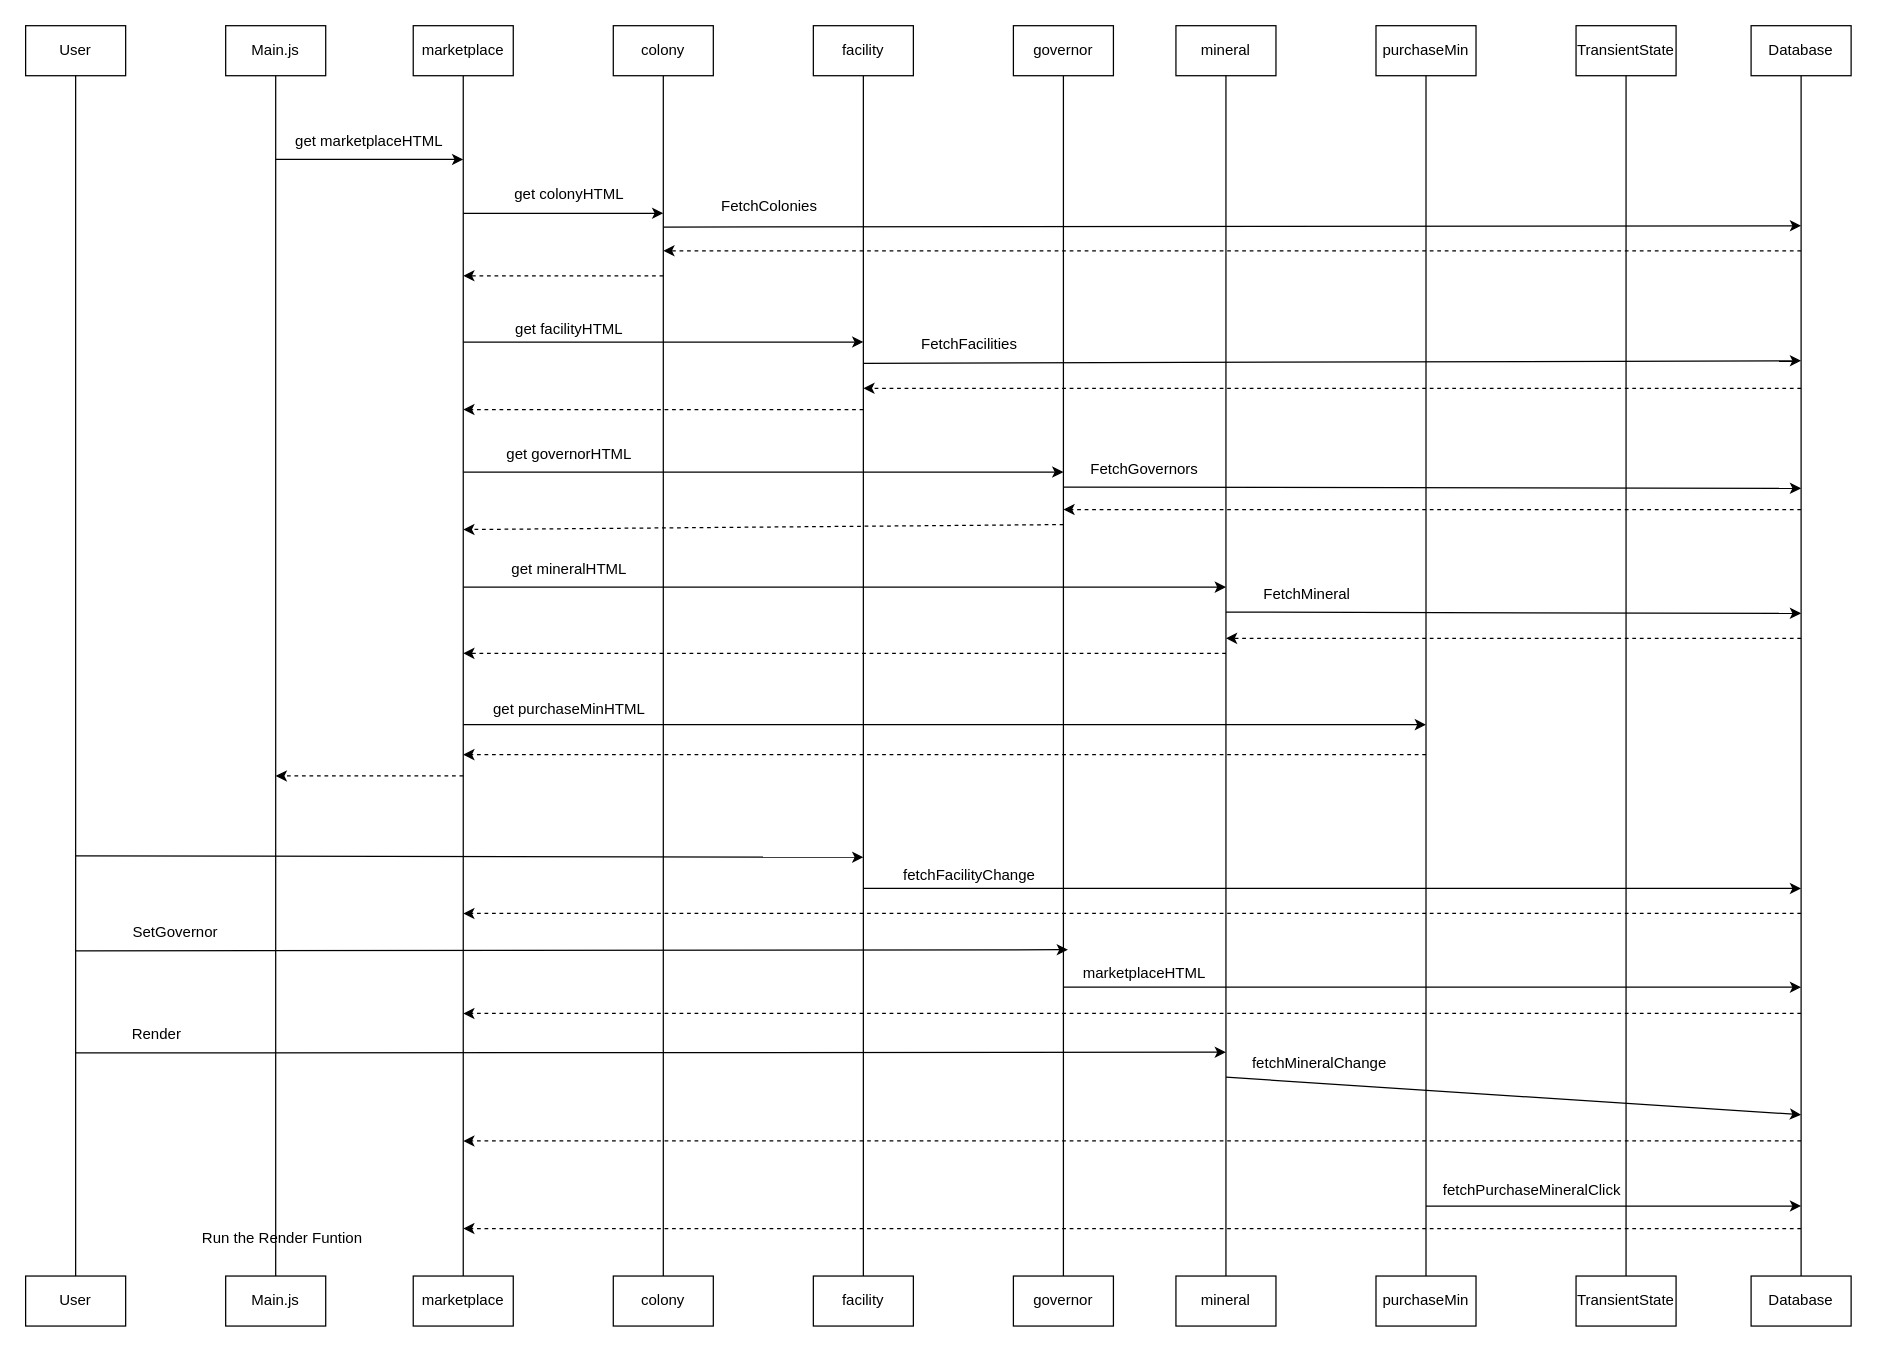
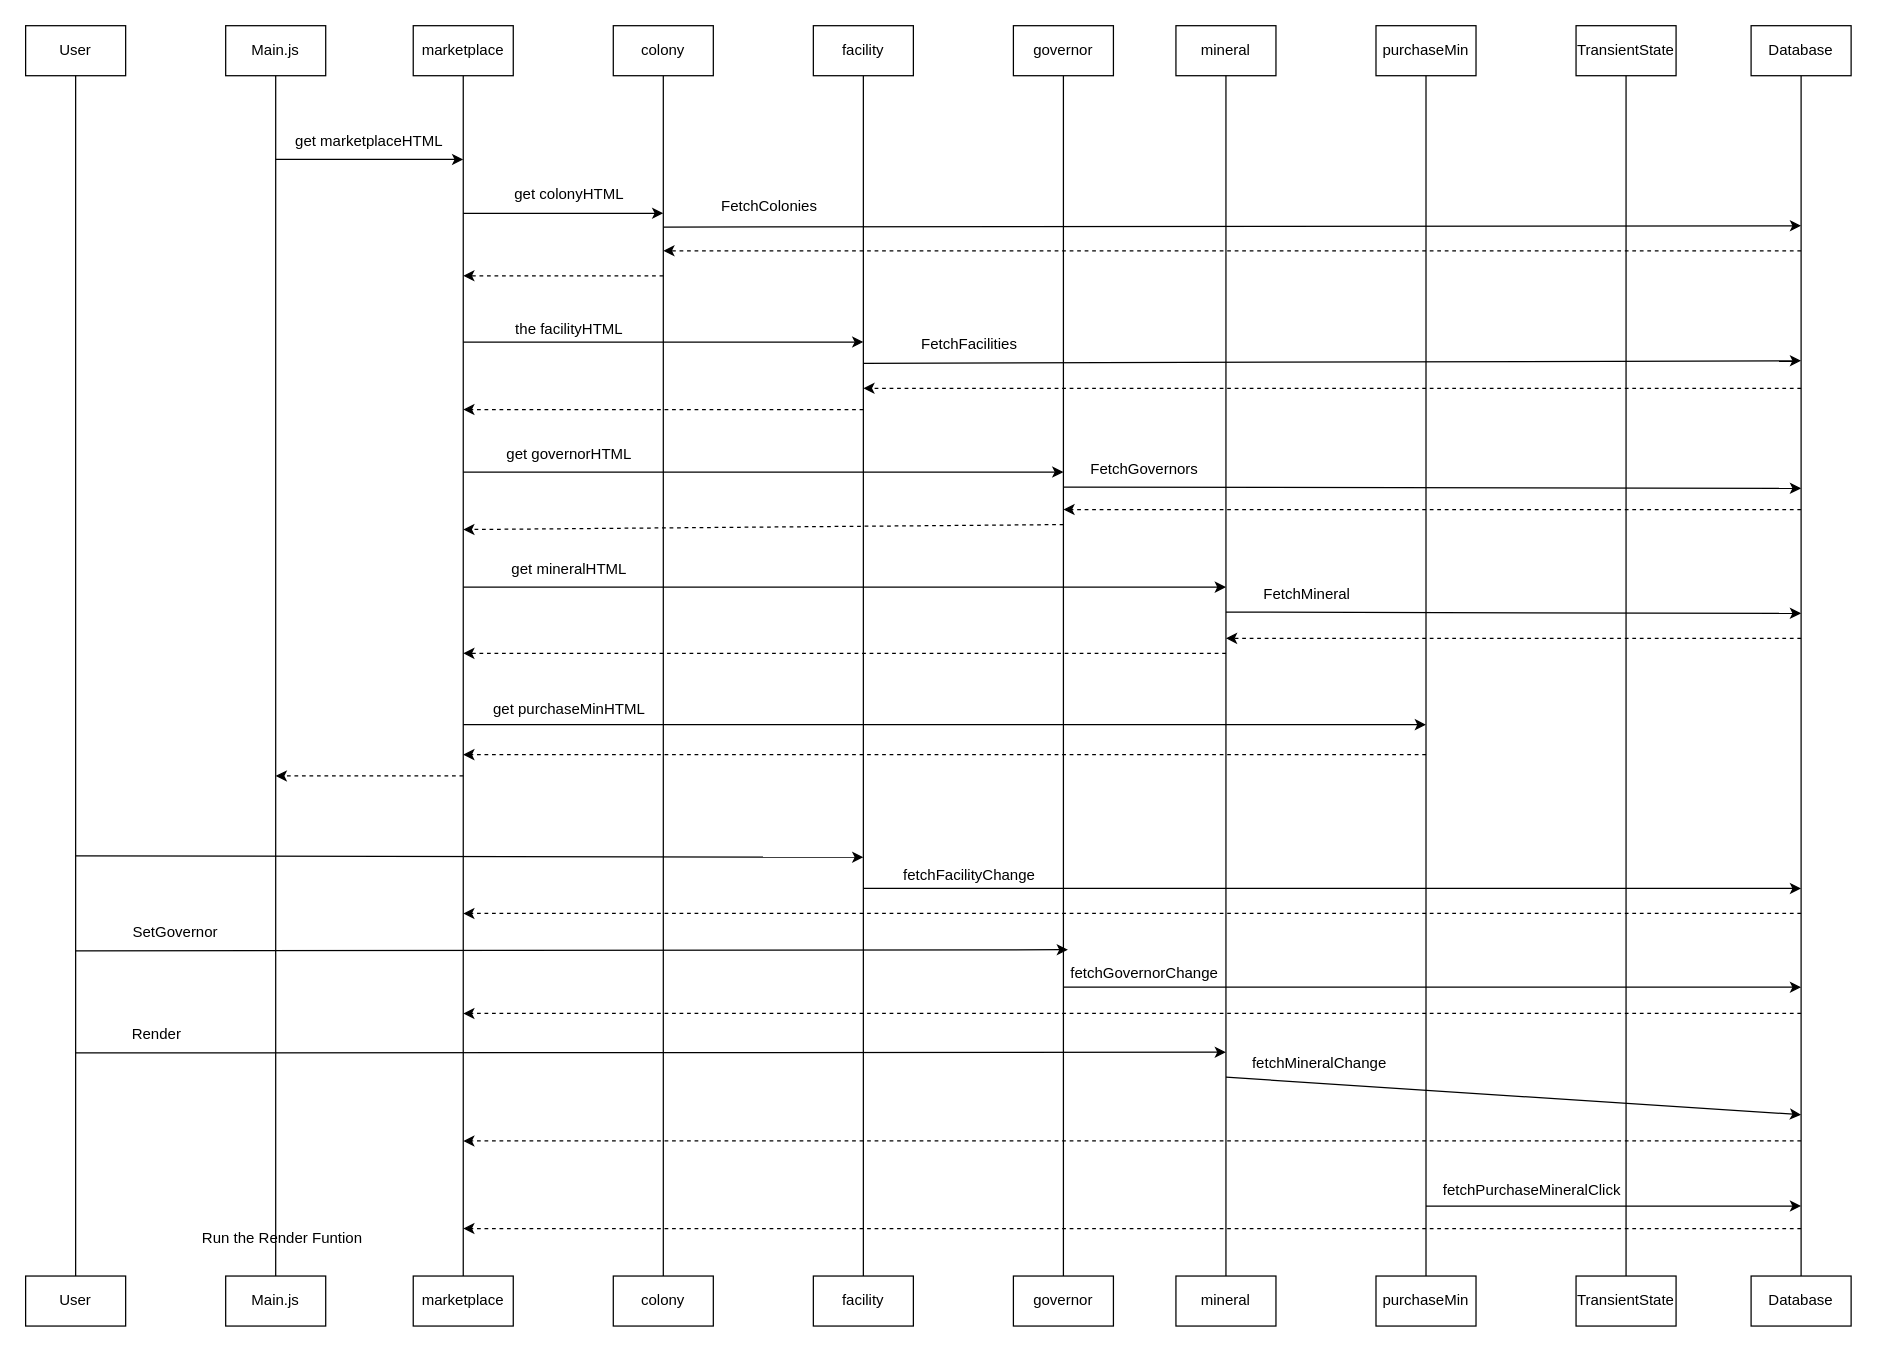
node "get facilityHTML": label "get facilityHTML" -> "the facilityHTML"
node "marketplaceHTML": label "marketplaceHTML" -> "fetchGovernorChange"
